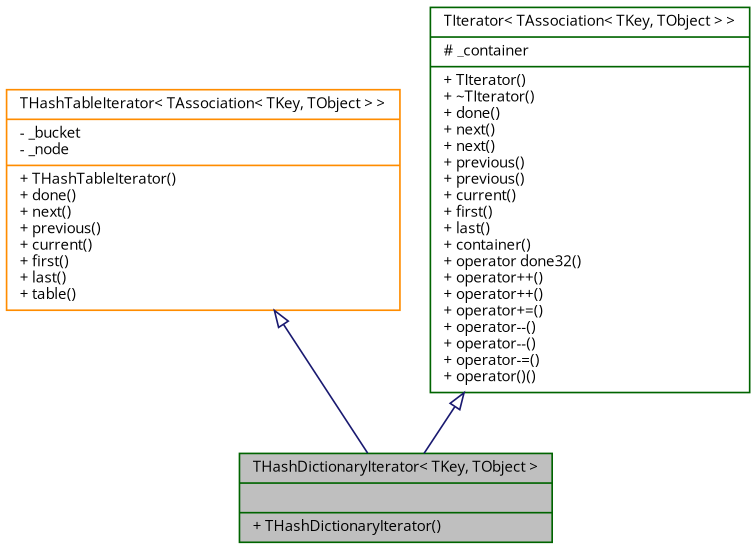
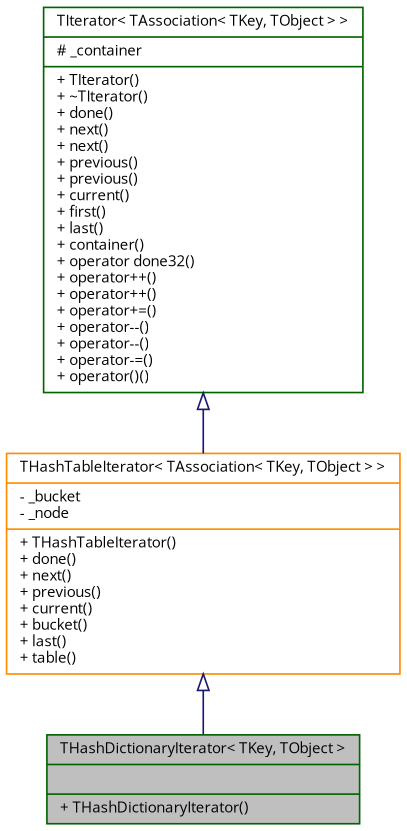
node "THashTableIterator< TAssociation< TKey, TObject > >": text "+ first()" -> "+ bucket()"
edge "THashDictionaryIterator< TKey, TObject >" -> "TIterator< TAssociation< TKey, TObject > >": now "THashTableIterator< TAssociation< TKey, TObject > >" -> "TIterator< TAssociation< TKey, TObject > >"
